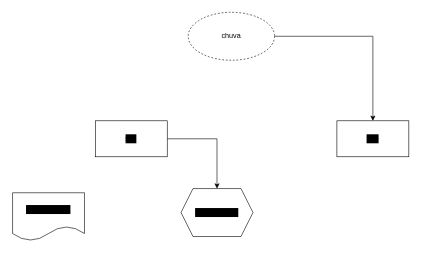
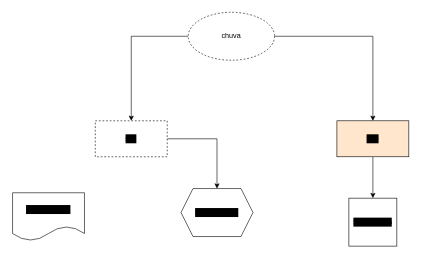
edge "chuva" -> "sim": added
node "sim": style solid -> dashed
node "não": fillcolor #ffffff -> #ffe6cc
edge "não" -> "sair de casa": added
node "sair de casa": added
